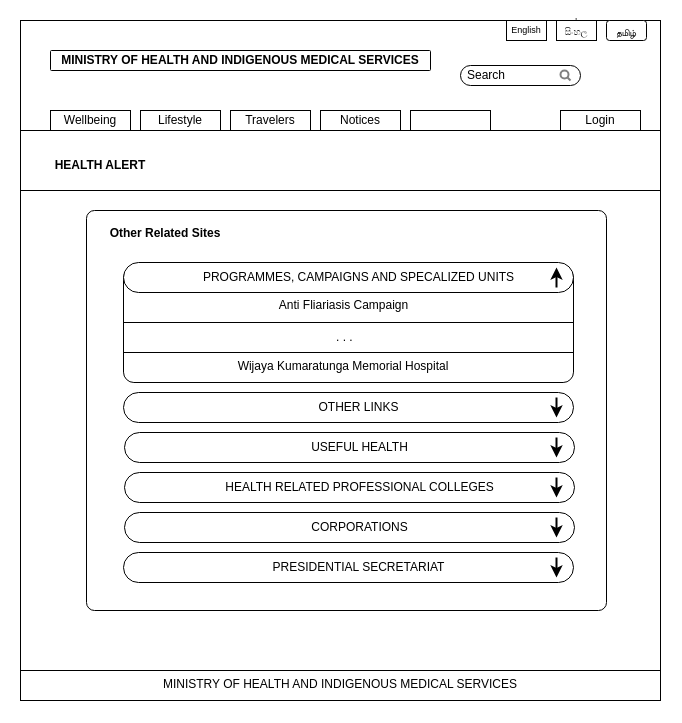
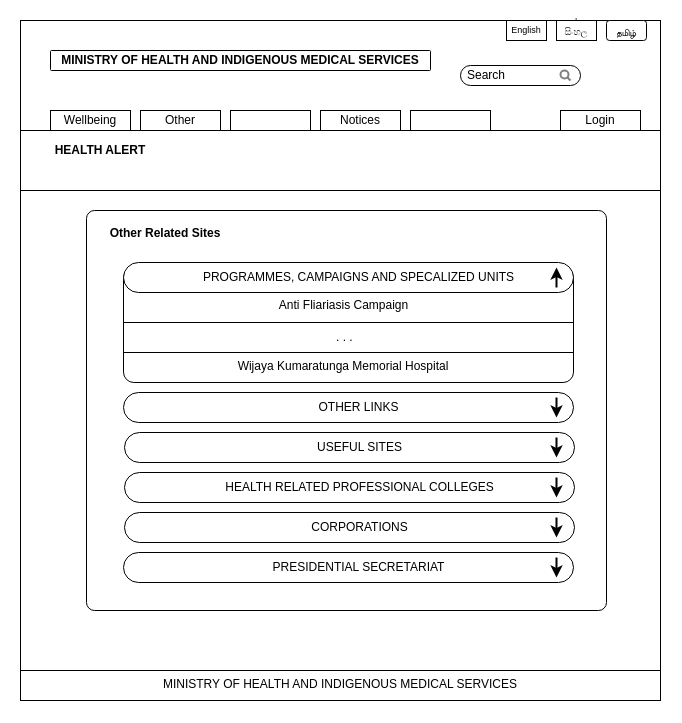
node "Lifestyle": label "Lifestyle" -> "Other"
node "Travelers": removed
node "HEALTH ALERT": moved (101, 166) -> (101, 151)
node "USEFUL HEALTH": label "USEFUL HEALTH" -> "USEFUL SITES"
